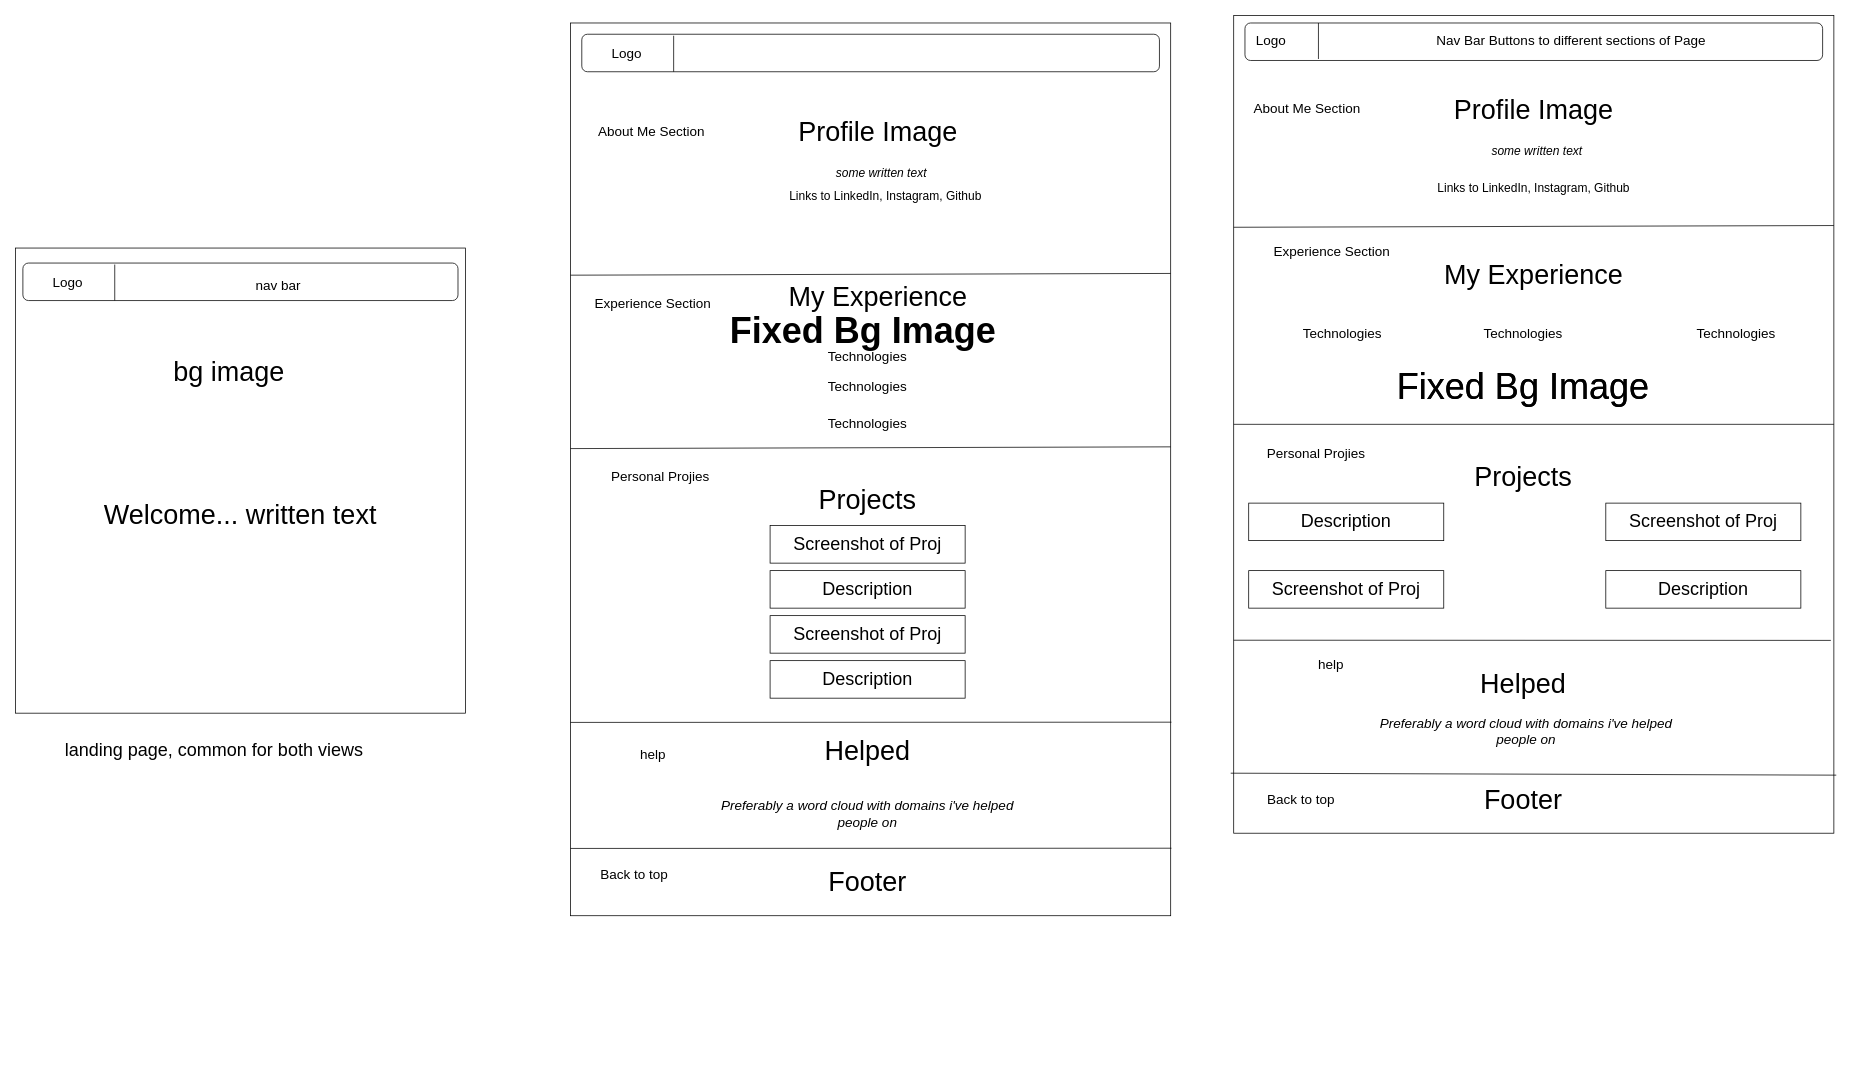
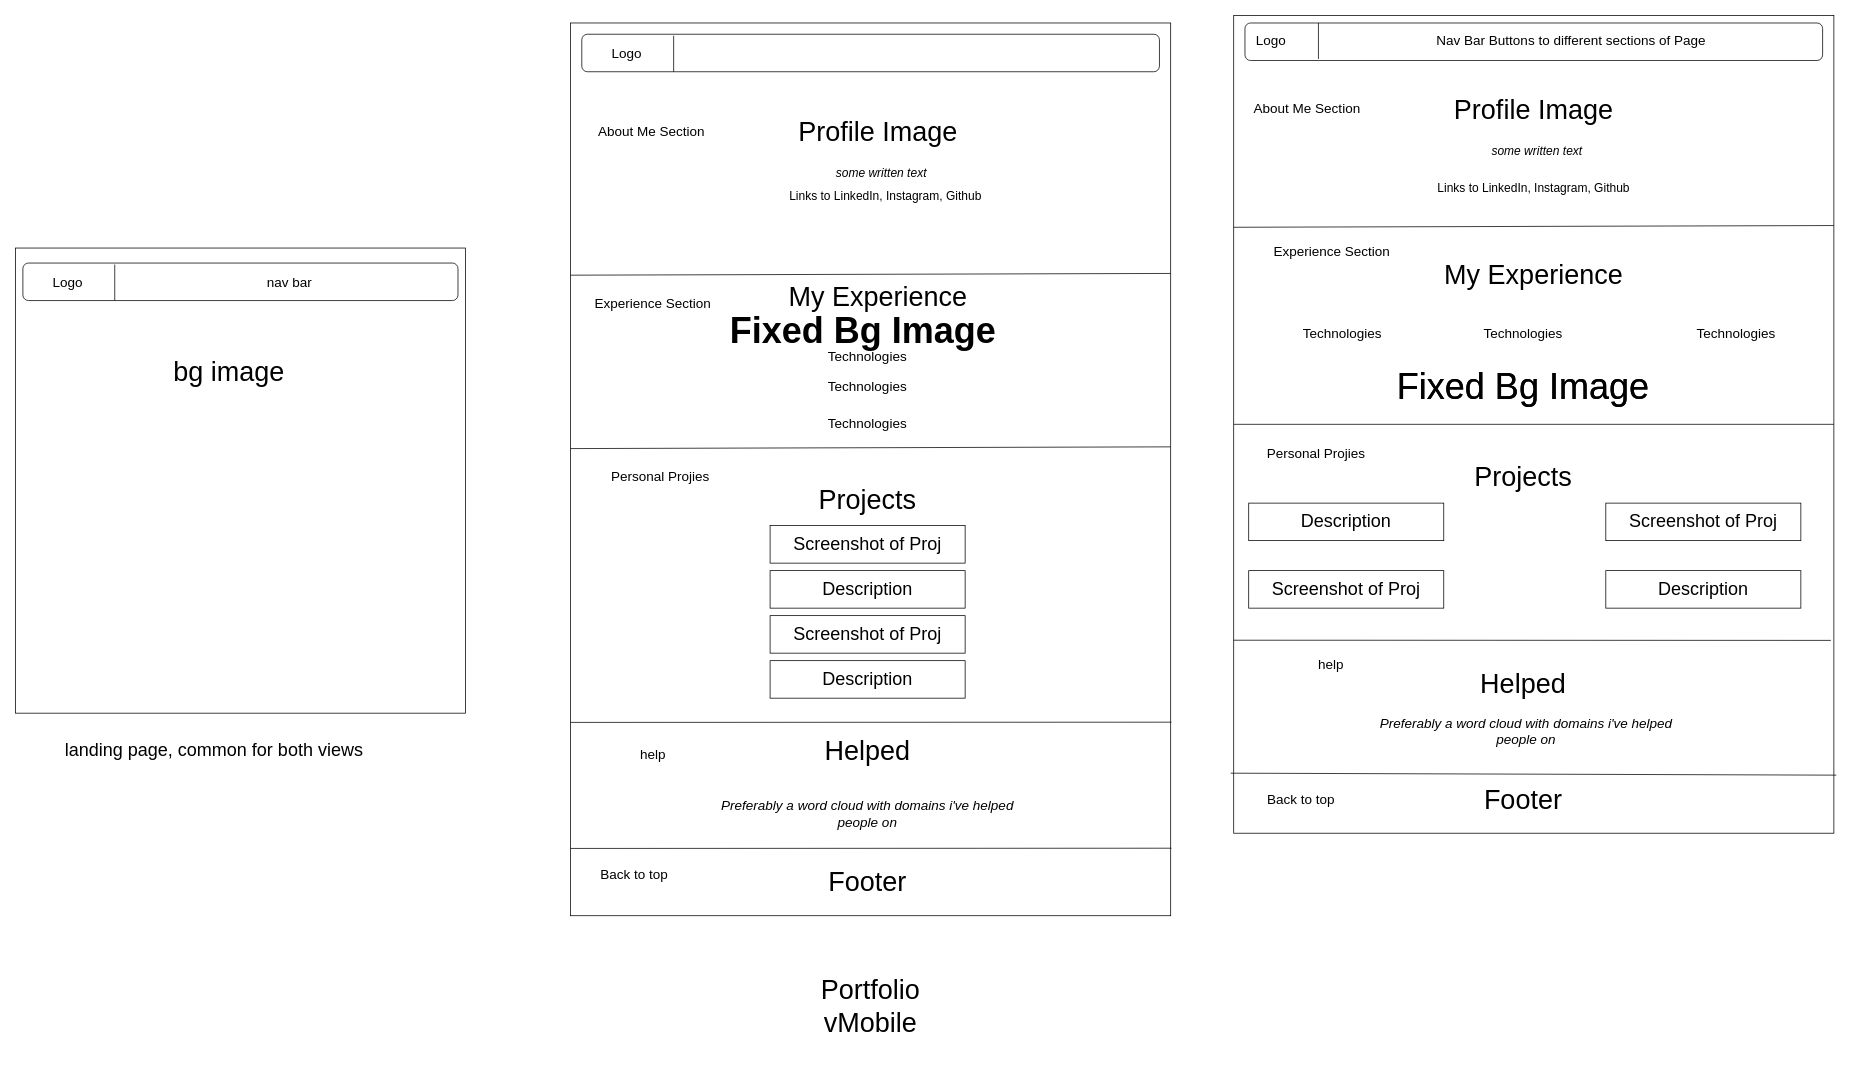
node "nav bar": moved (278, 286) -> (289, 282)
node "Welcome... written text": removed
node "Portfolio vMobile": added
